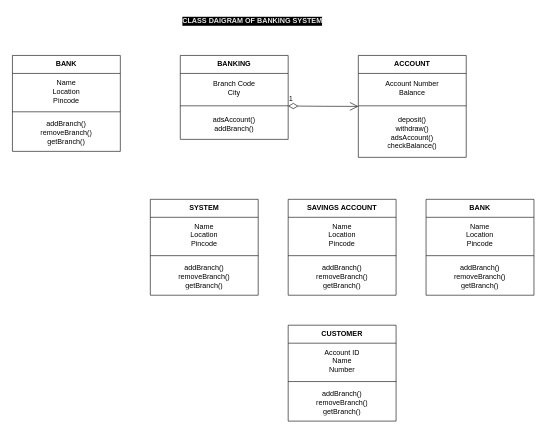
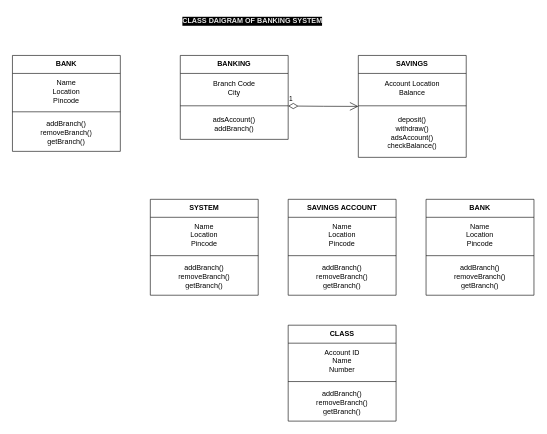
node "ACCOUNT": label "ACCOUNT" -> "SAVINGS"
node "Account Number Balance": label "Account Number Balance" -> "Account Location Balance"
node "CUSTOMER": label "CUSTOMER" -> "CLASS"
